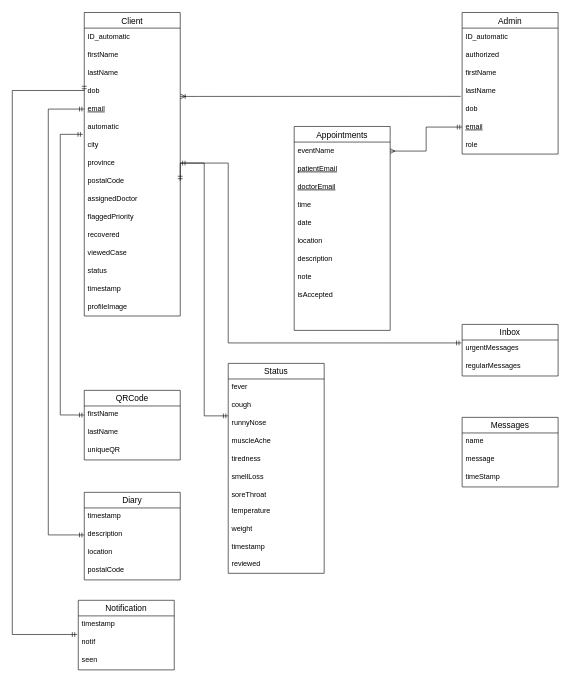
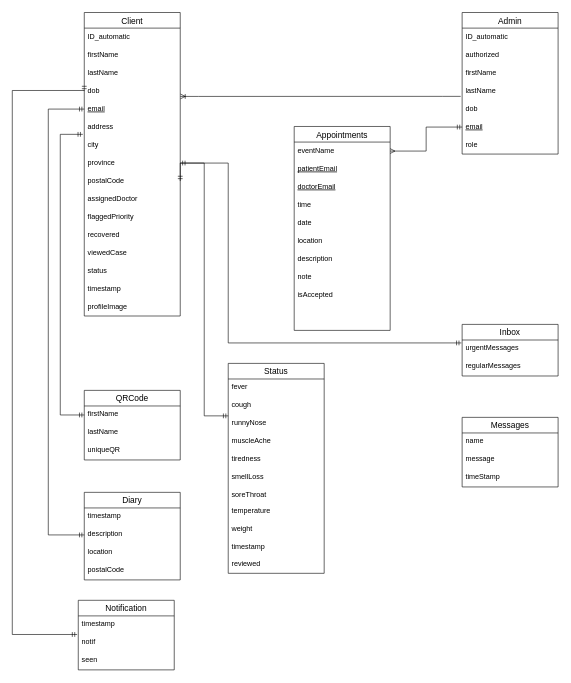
node "automatic": label "automatic" -> "address"
